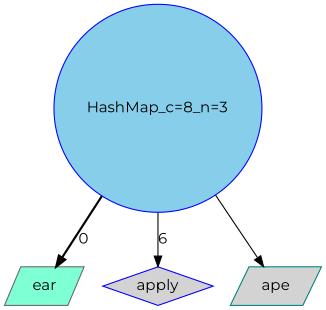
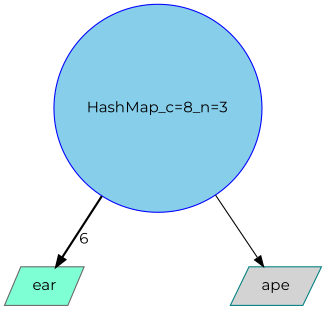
edge "HashMap_c=8_n=3" -> "ear": label "0" -> "6"
node "apply": removed
